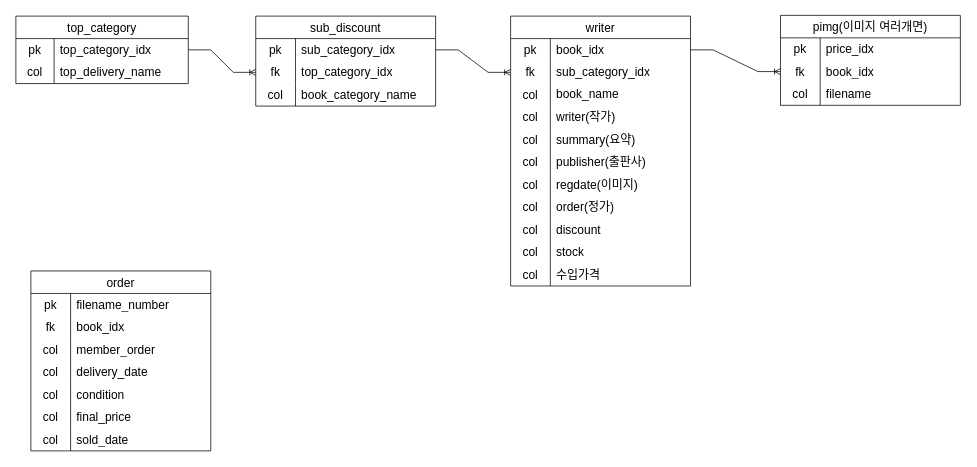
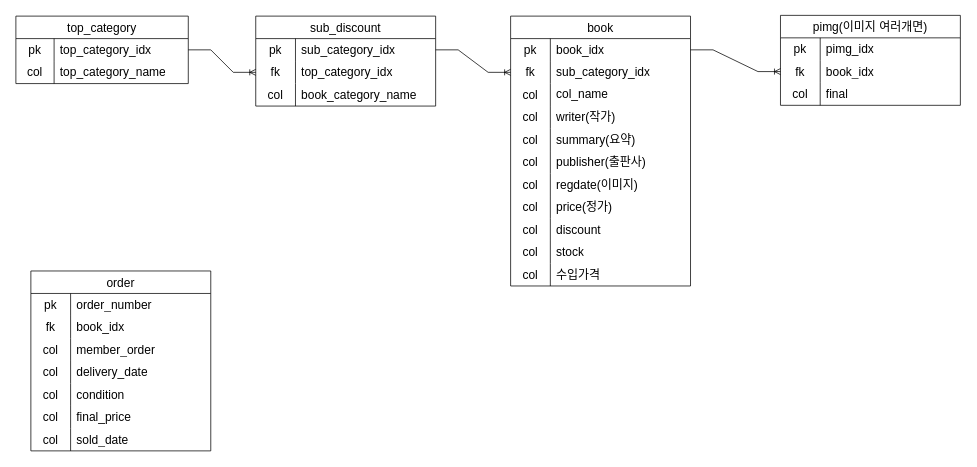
node "writer": label "writer" -> "book"
node "price_idx": label "price_idx" -> "pimg_idx"
node "top_delivery_name": label "top_delivery_name" -> "top_category_name"
node "book_name": label "book_name" -> "col_name"
node "filename": label "filename" -> "final"
node "order(정가)": label "order(정가)" -> "price(정가)"
node "filename_number": label "filename_number" -> "order_number"
